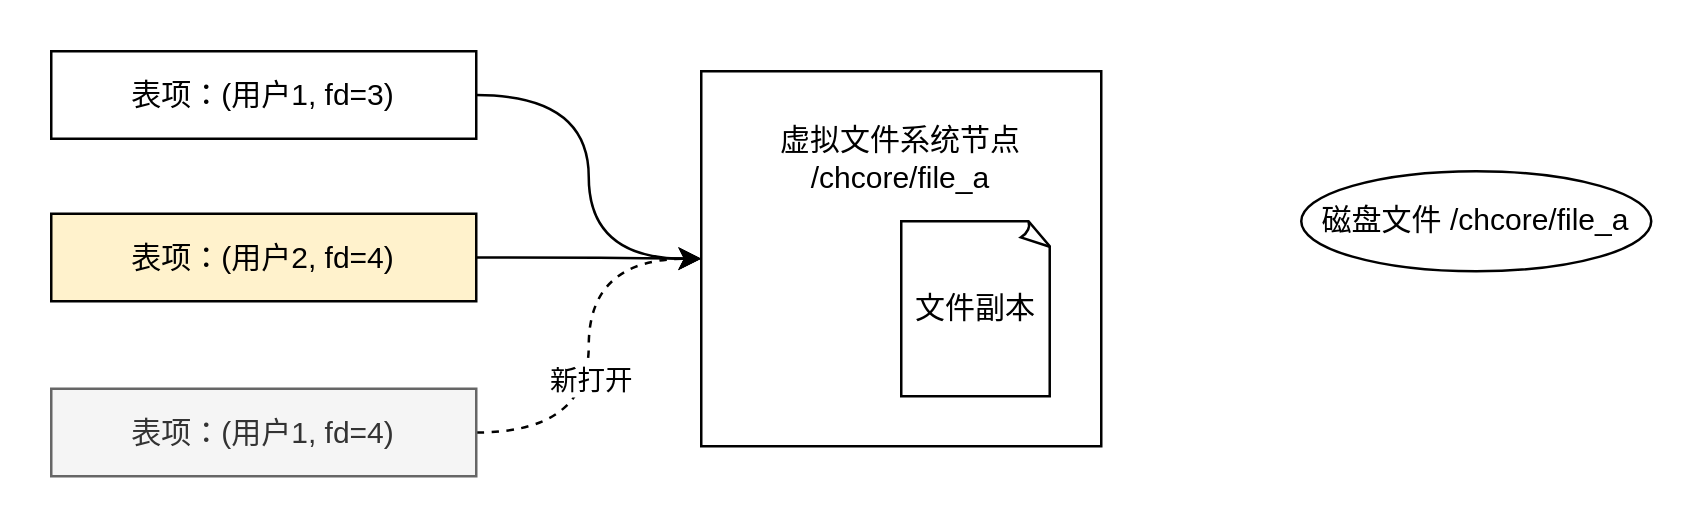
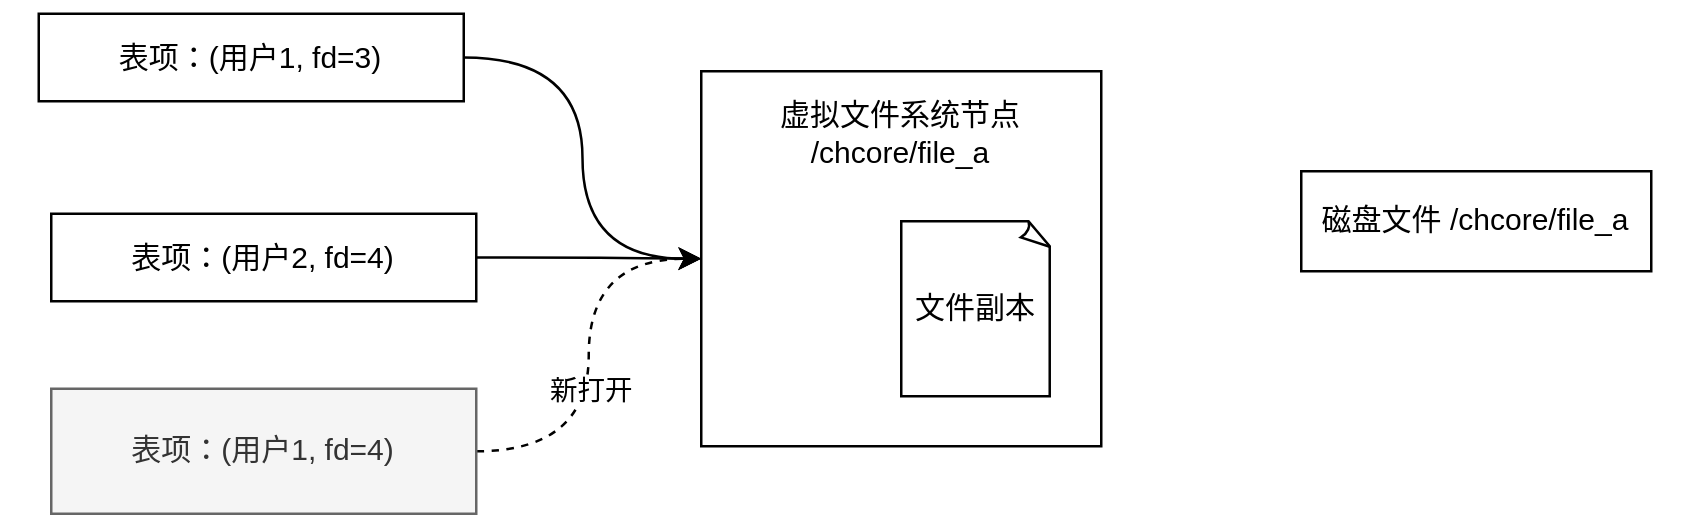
node "表项：(用户1, fd=3)": moved (264, 95) -> (251, 58)
node "虚拟文件系统节点 /chcore/file_a": moved (901, 159) -> (901, 134)
node "磁盘文件 /chcore/file_a": shape ellipse -> rectangle
node "表项：(用户2, fd=4)": fillcolor #fff2cc -> #ffffff
node "表项：(用户1, fd=4)": size 425x88 -> 425x125
